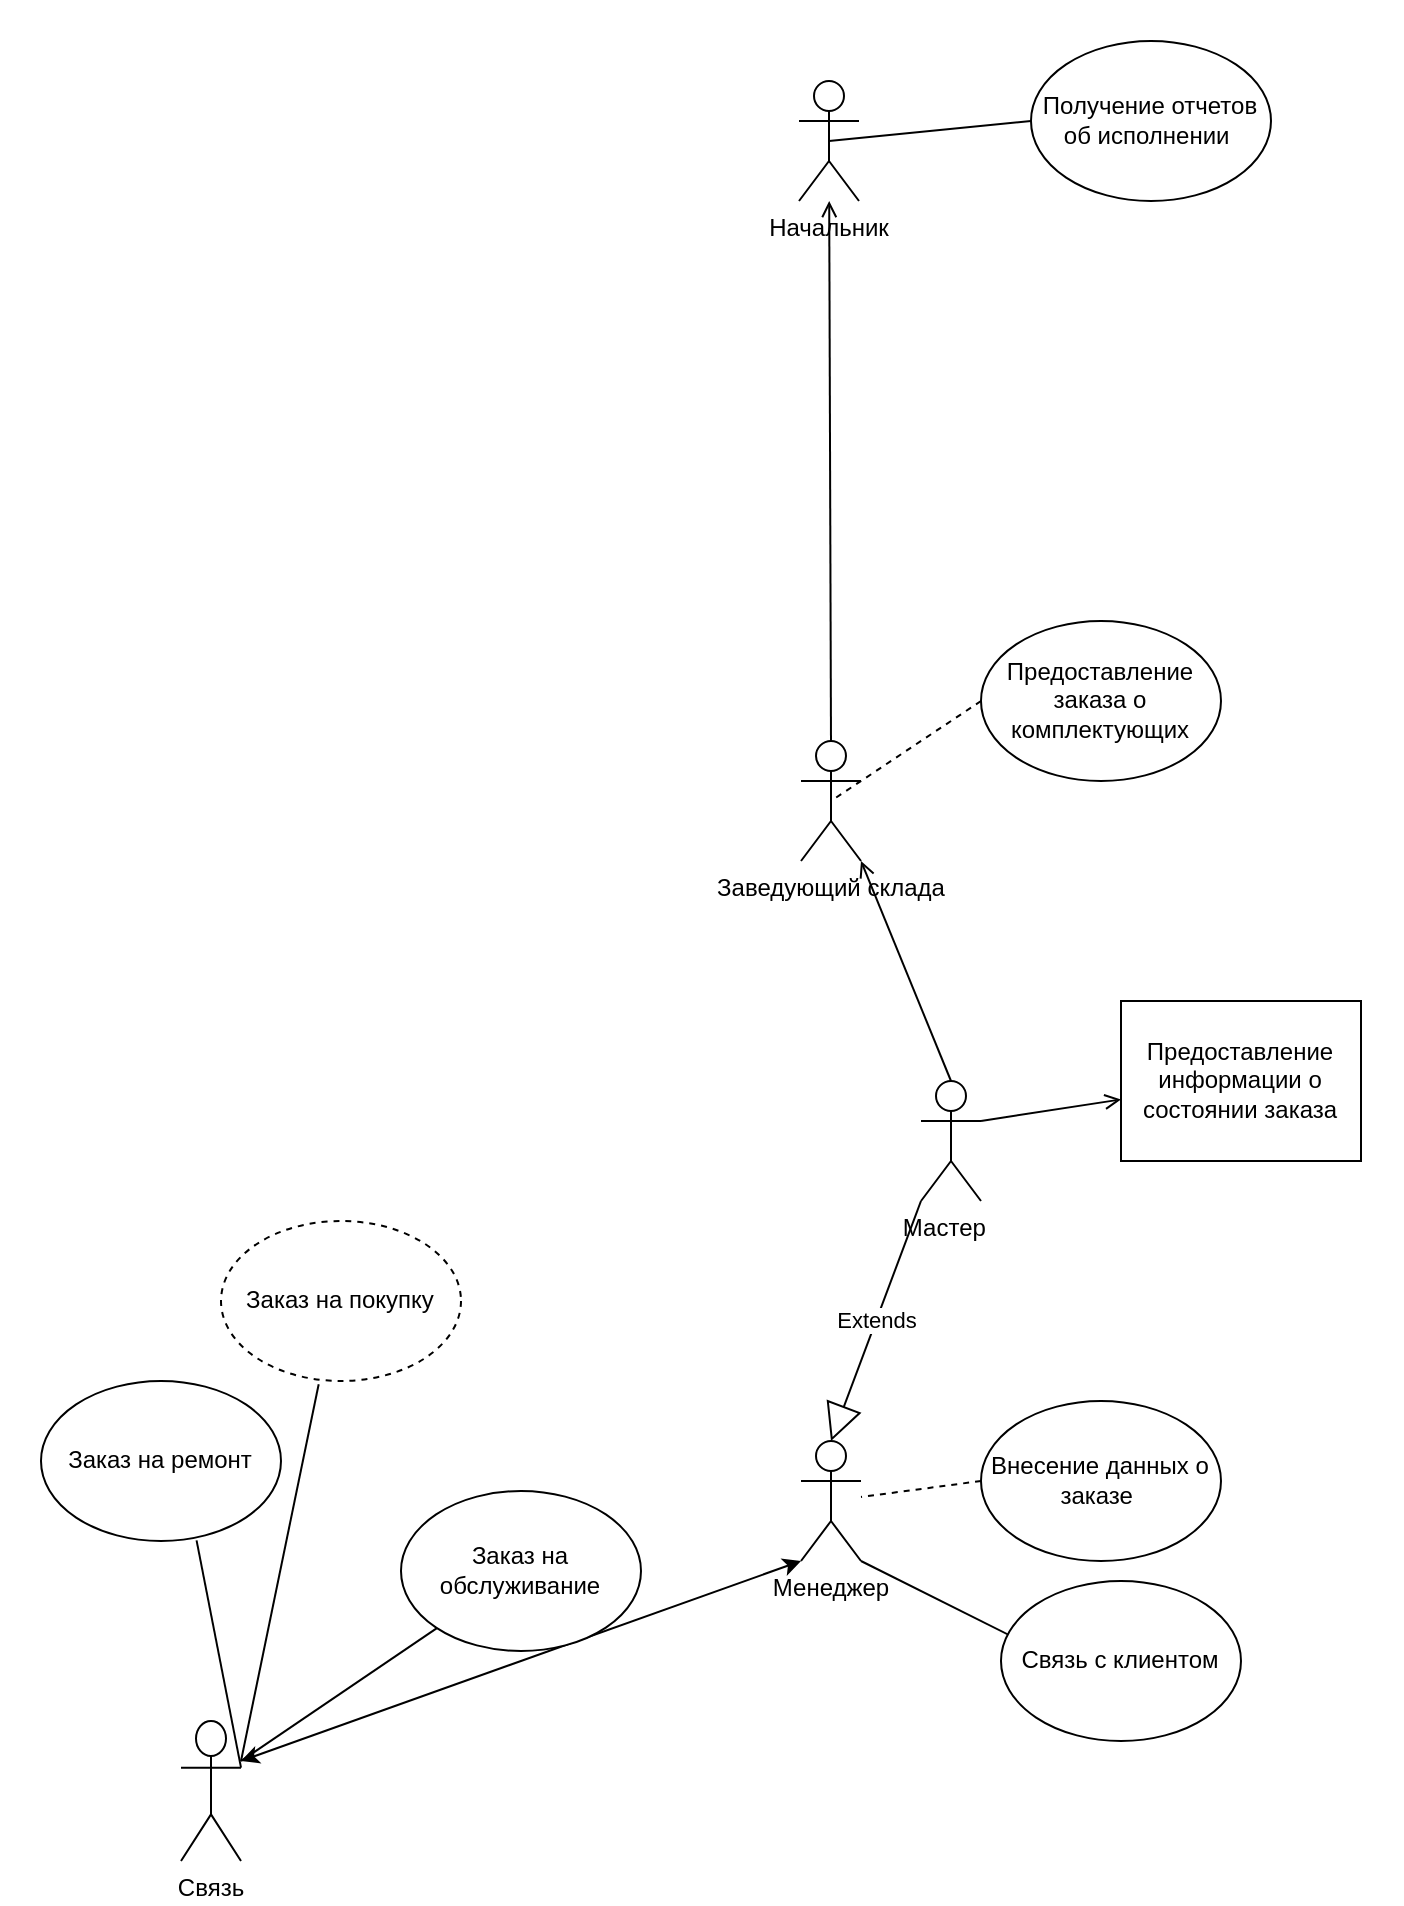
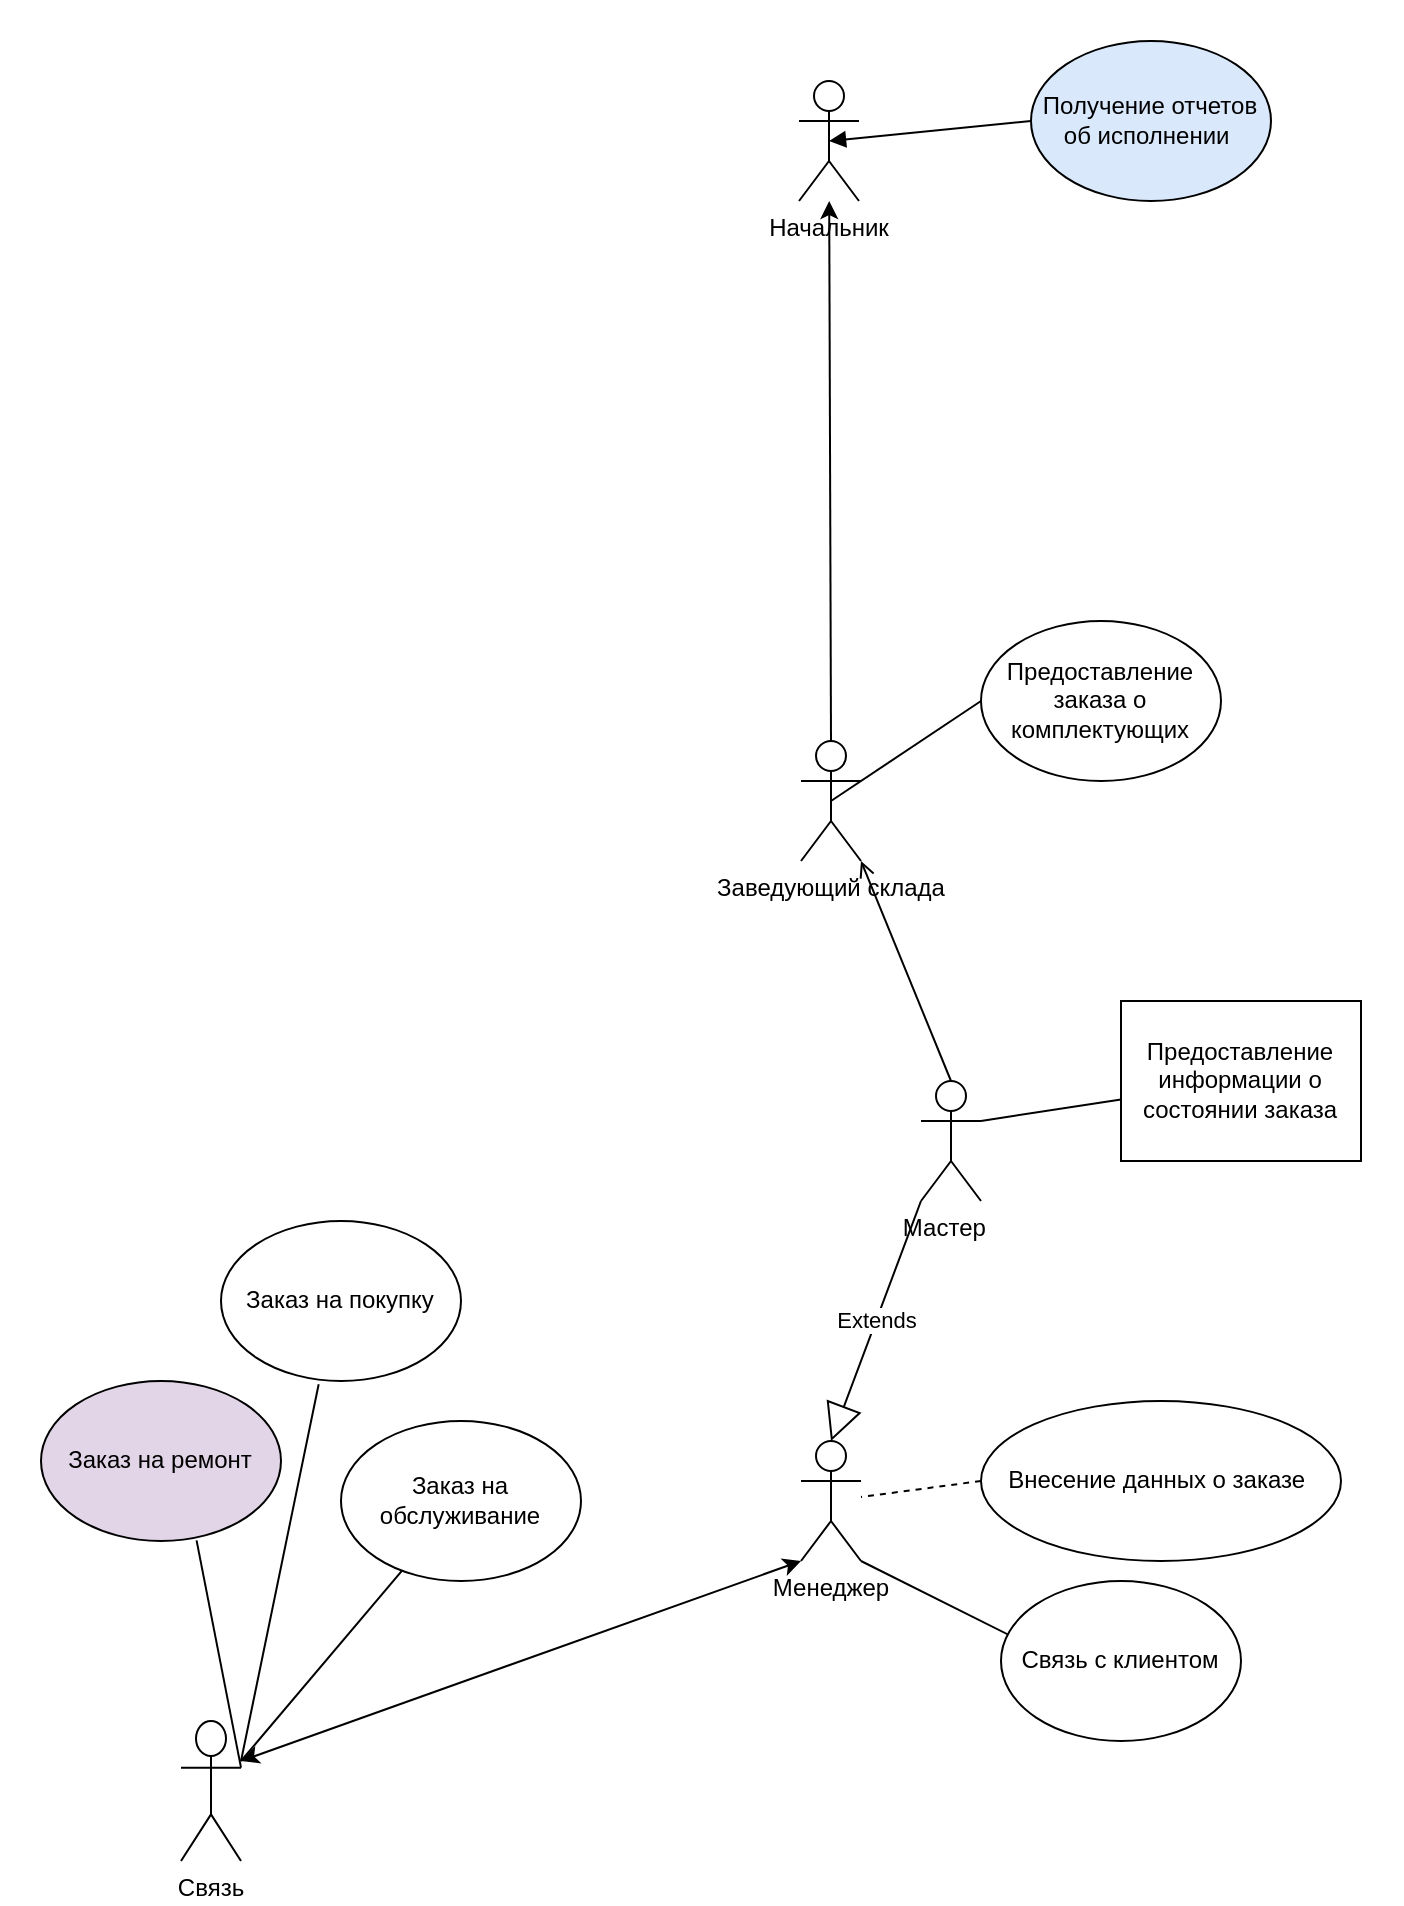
node "Получение отчетов об исполнении": fillcolor #ffffff -> #dae8fc
edge "Получение отчетов об исполнении" -- "Начальник": arrowhead none -> block
edge "Заведующий склада" -> "Начальник": arrowhead open -> classic
edge "Предоставление заказа о комплектующих" -- "Заведующий склада": style dashed -> solid
edge "Мастер" -> "Предоставление информации о состоянии заказа": arrowhead open -> none
node "Заказ на покупку": style dashed -> solid
node "Заказ на ремонт": fillcolor #ffffff -> #e1d5e7
node "Внесение данных о заказе": size 240x160 -> 360x160
node "Заказ на обслуживание": moved (521, 1571) -> (461, 1501)
